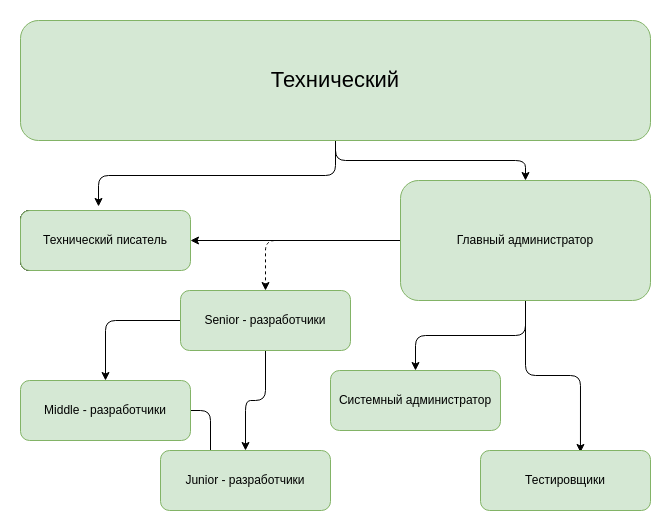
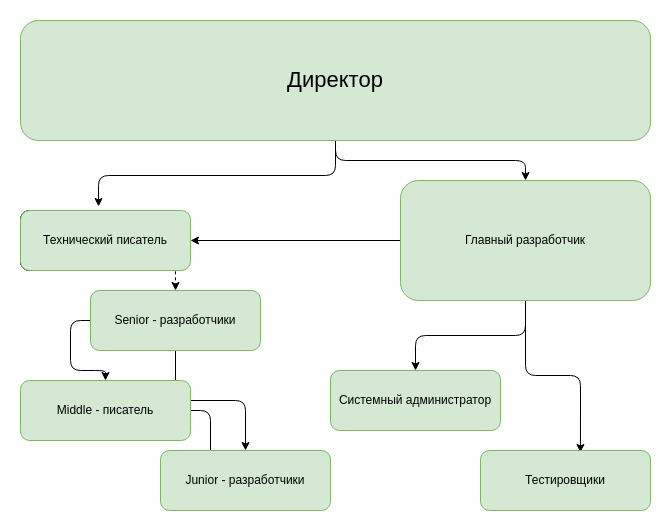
node "Технический": label "Технический" -> "Директор"
node "Главный администратор": label "Главный администратор" -> "Главный разработчик"
node "Senior - разработчики": moved (266, 321) -> (176, 321)
node "Middle - разработчики": label "Middle - разработчики" -> "Middle - писатель"
